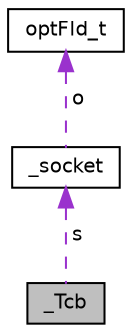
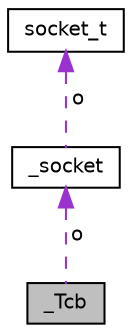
node "optFld_t": label "optFld_t" -> "socket_t"
edge "_Tcb" -> "_socket": label " s" -> " o"
